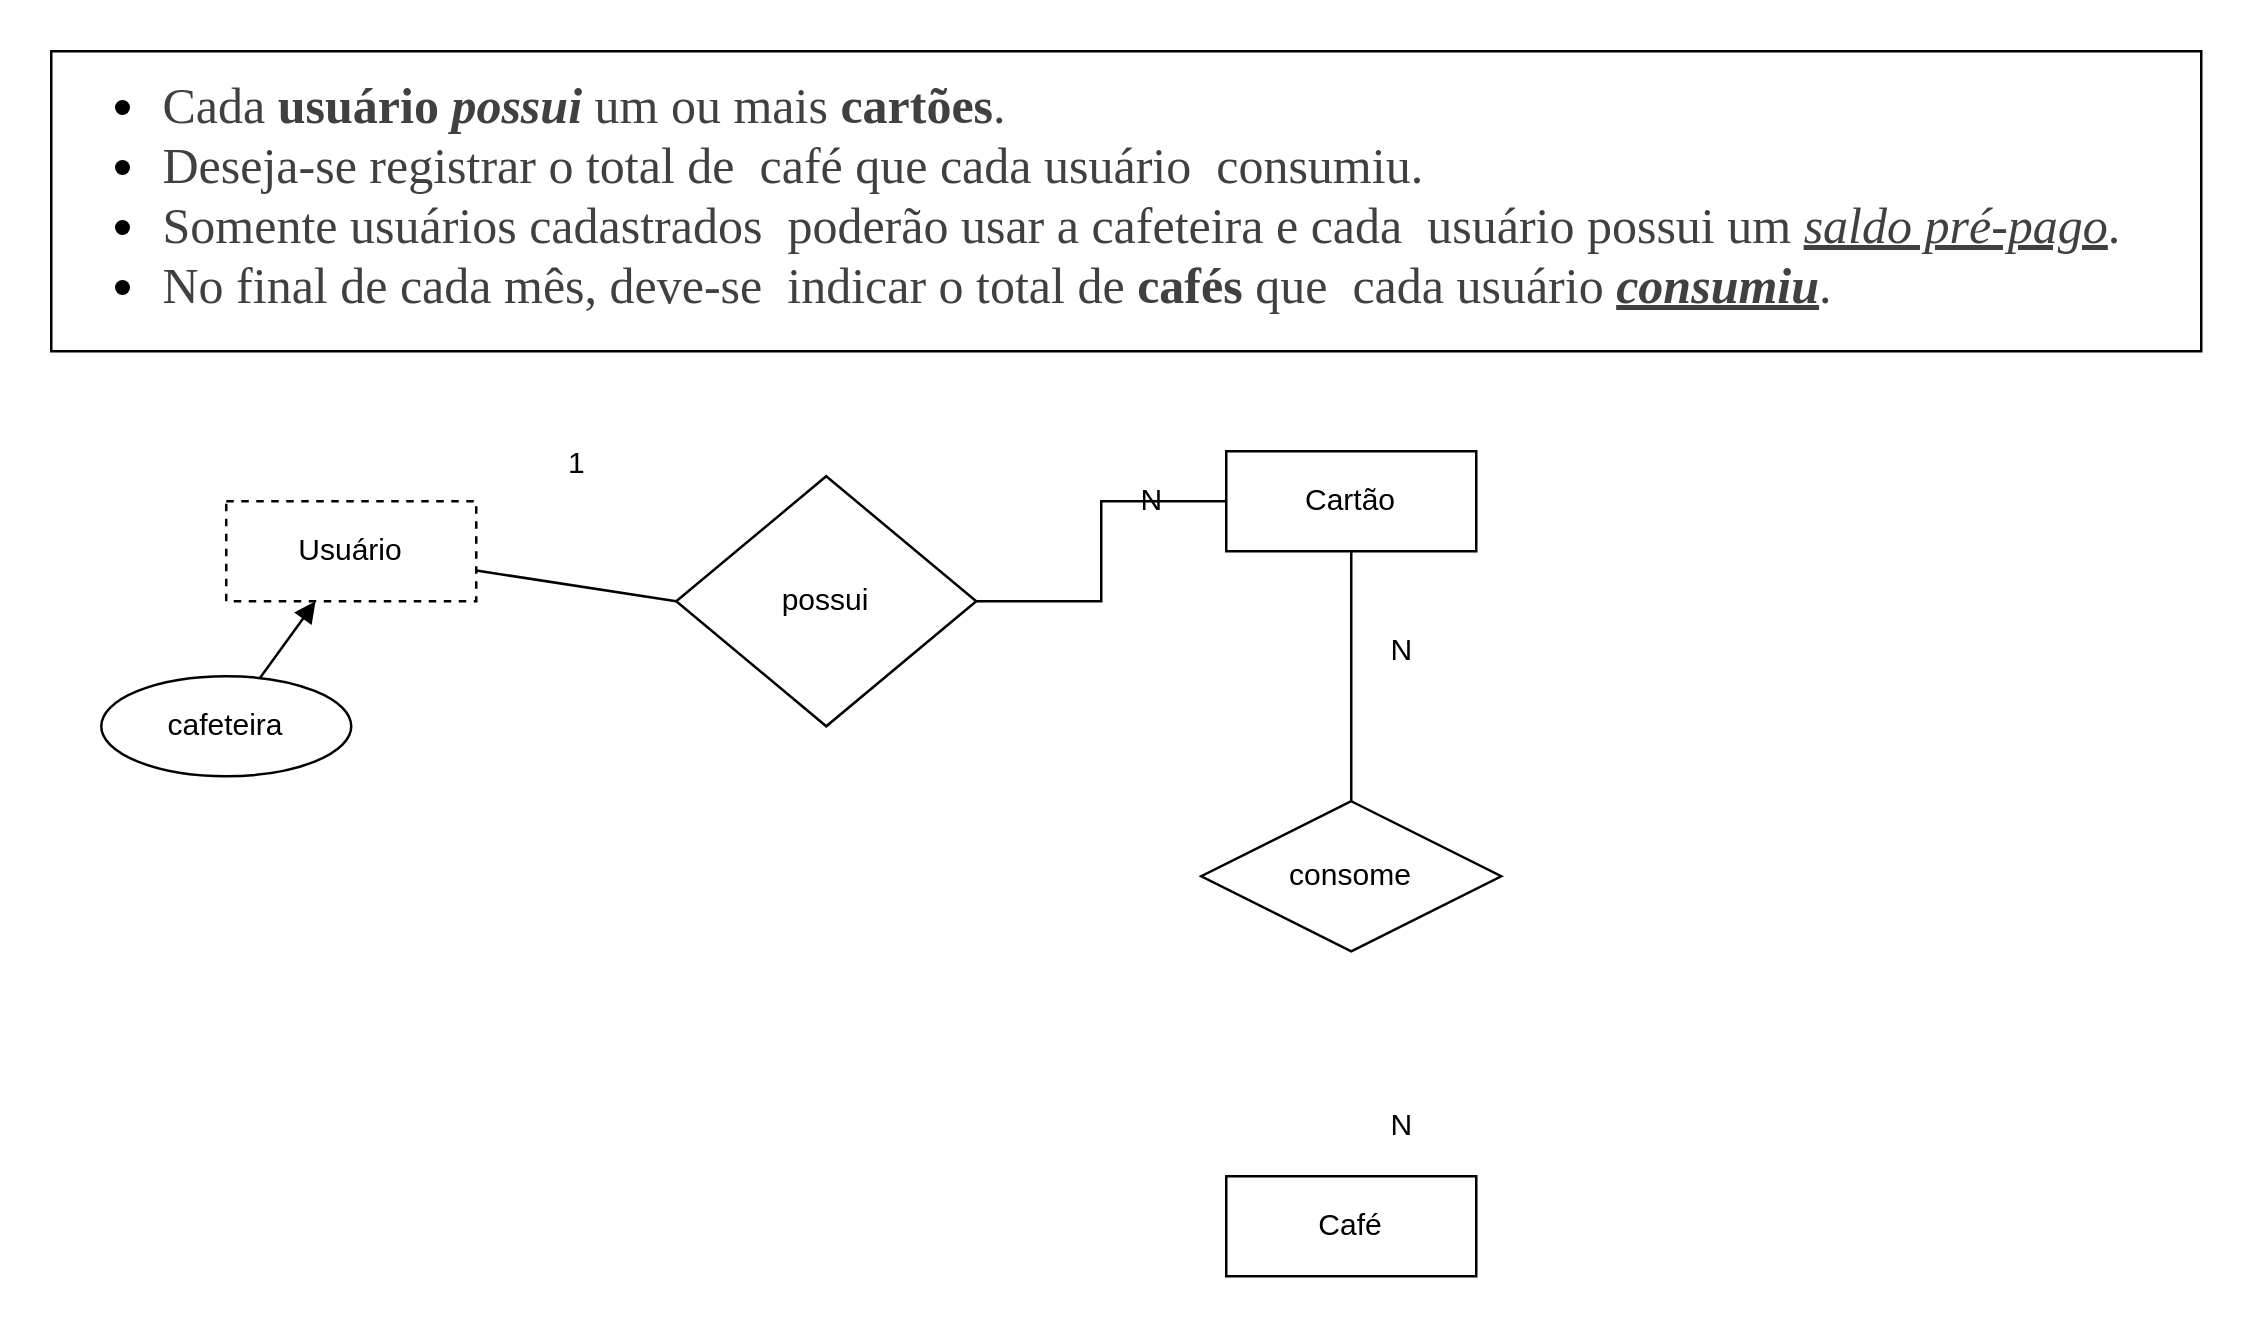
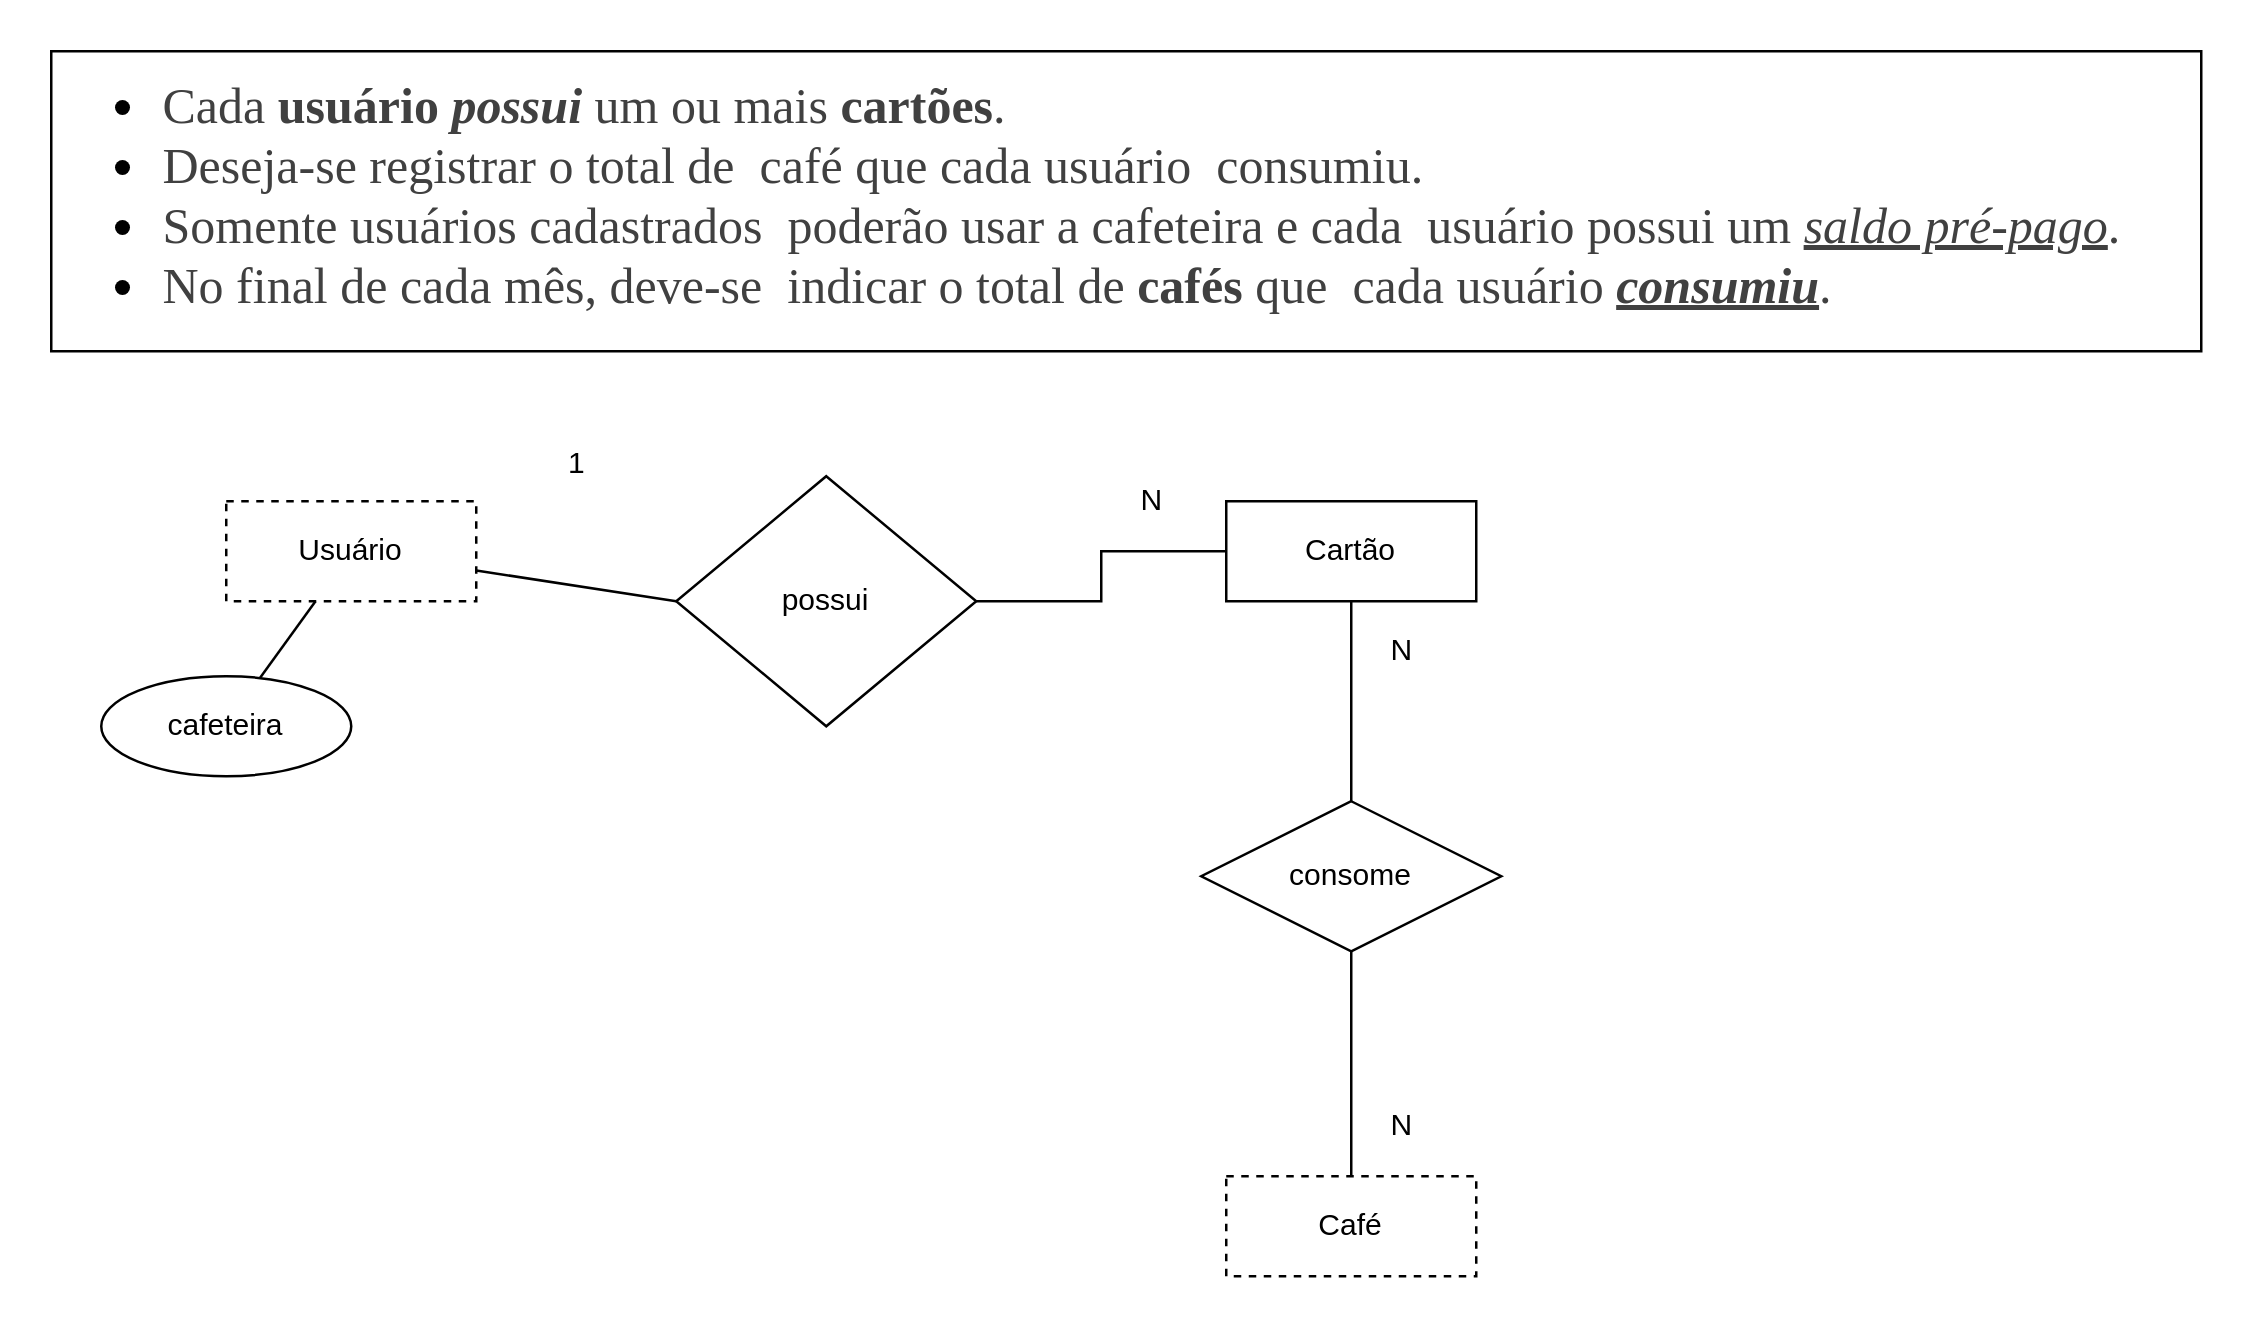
node "Cartão": moved (1351, 501) -> (1351, 551)
edge "cafeteira" -> "Usuário": arrowhead block -> none
edge "consome" -- "Café": added
node "Café": style solid -> dashed
